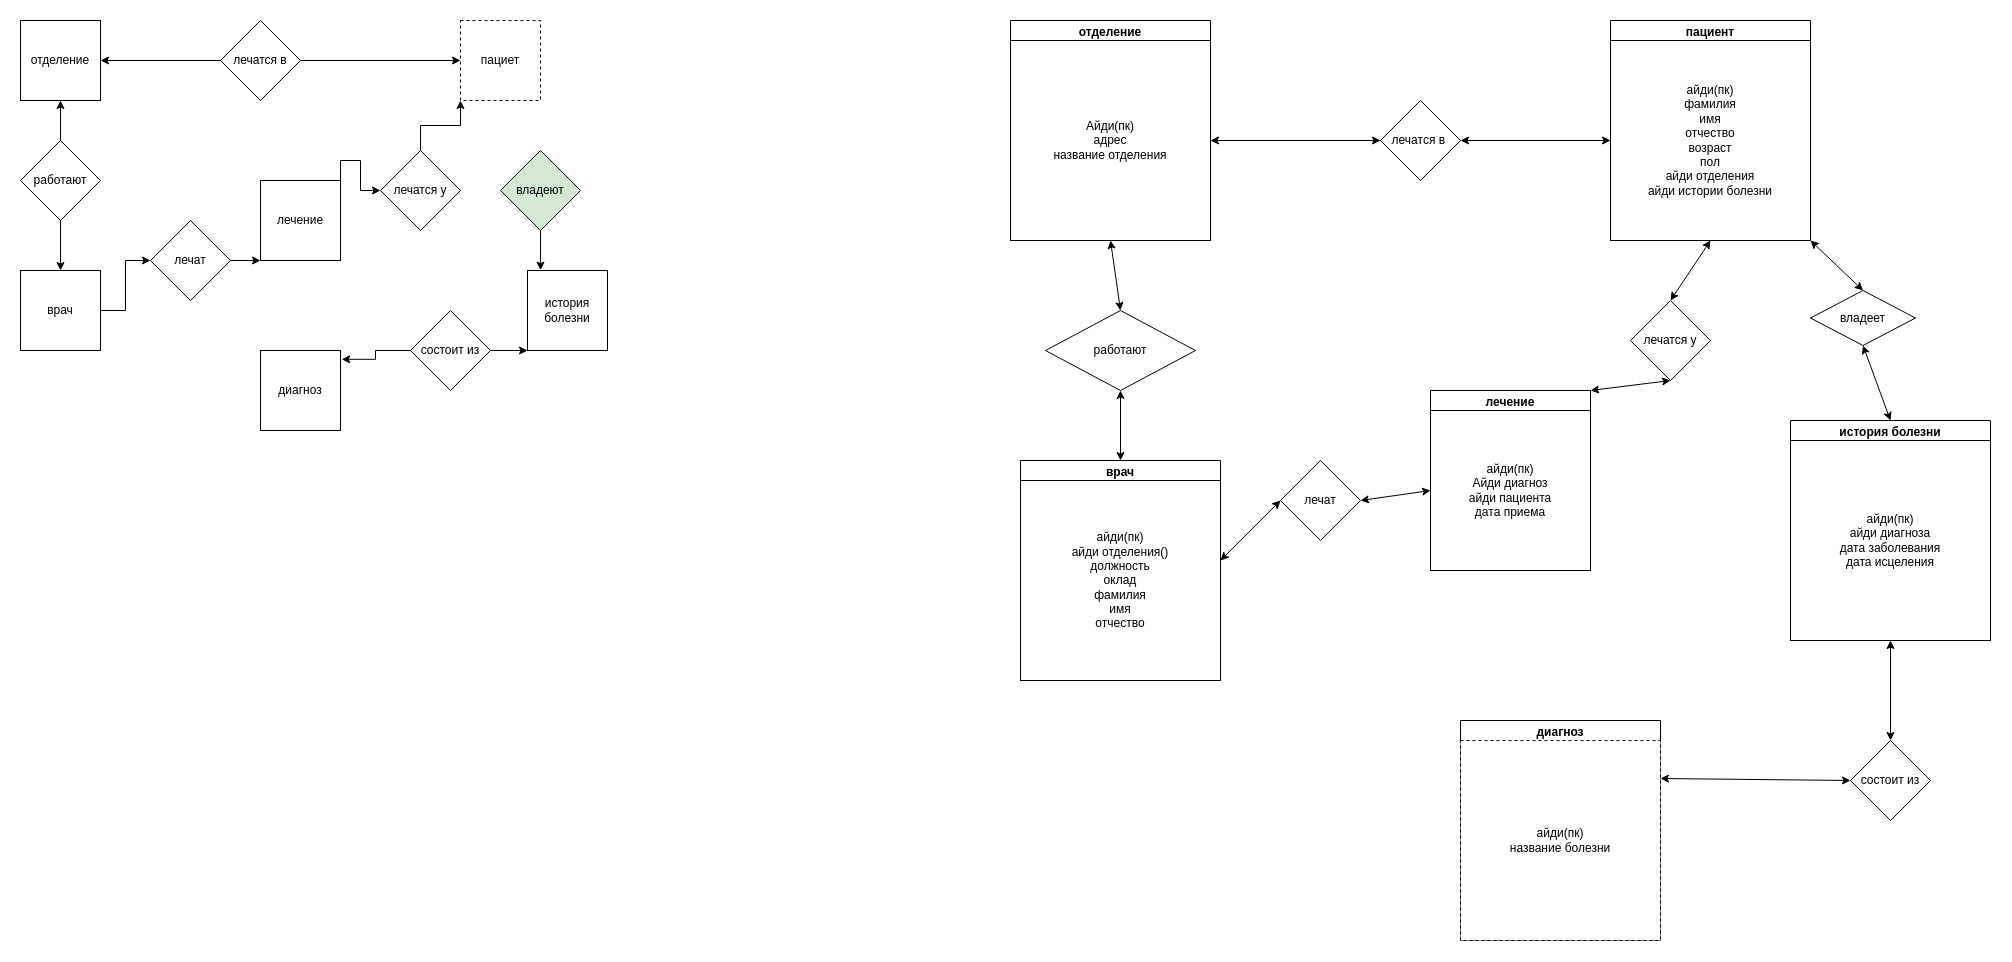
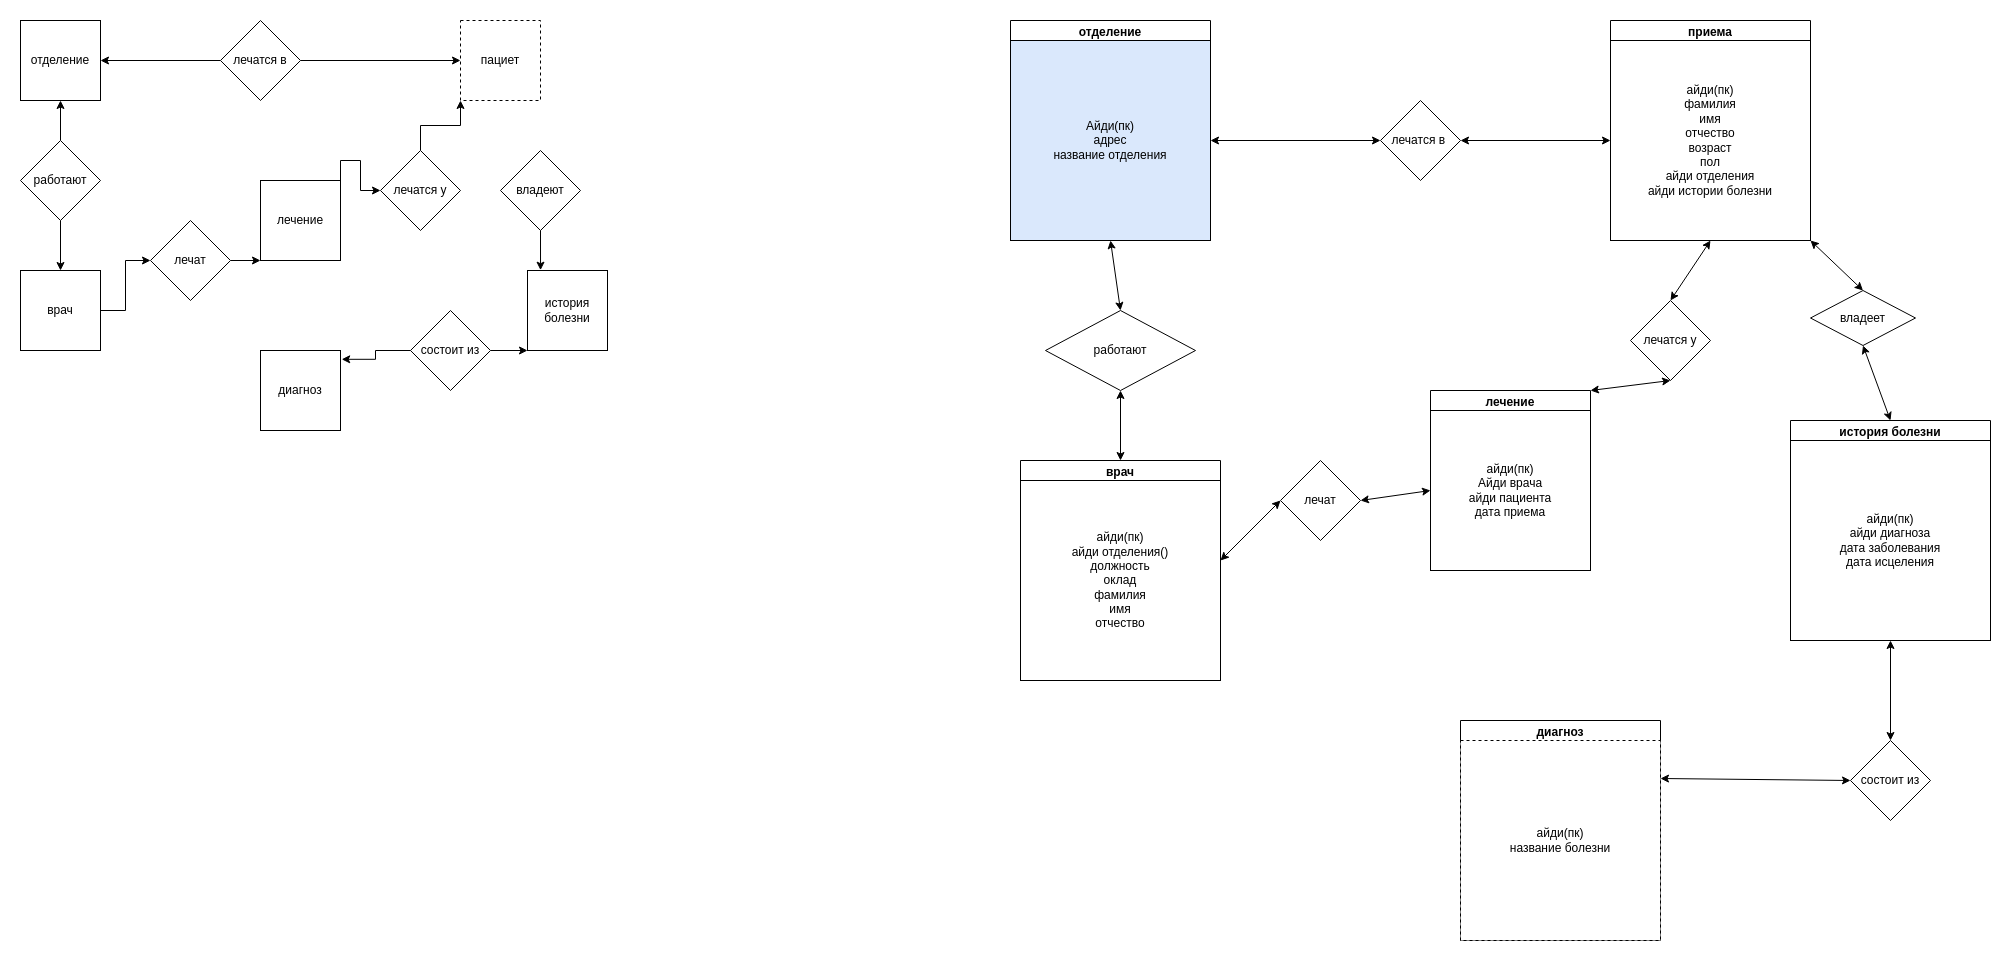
node "пациент": label "пациент" -> "приема"
node "Айди(пк) адрес название отделения": fillcolor #ffffff -> #dae8fc
node "владеют": fillcolor #d5e8d4 -> #ffffff
node "айди(пк) Айди диагноз айди пациента дата приема": label "айди(пк) Айди диагноз айди пациента дата приема" -> "айди(пк) Айди врача айди пациента дата приема"
